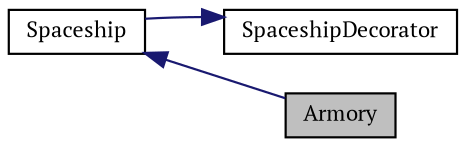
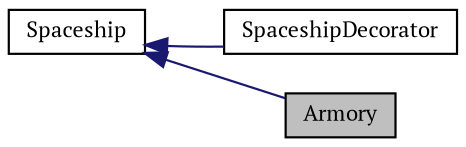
edge "Spaceship" -> "SpaceshipDecorator": reversed
